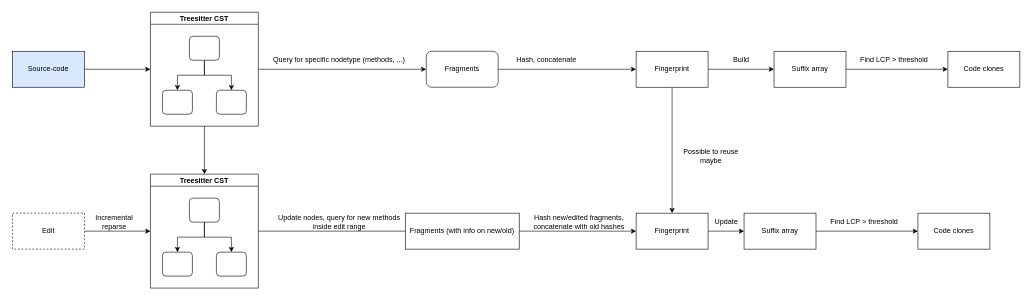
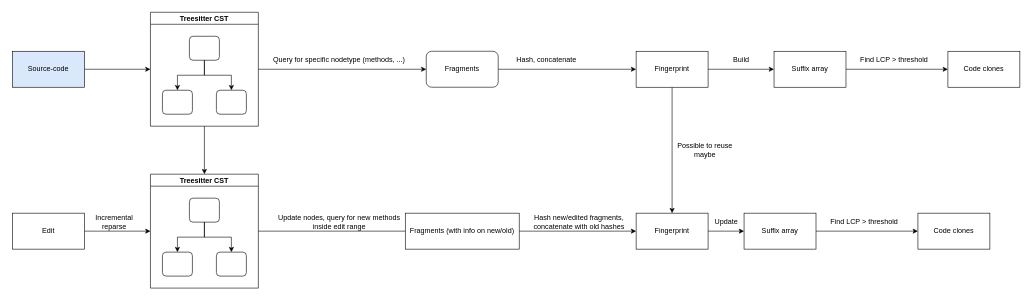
node "Possible to reuse maybe": moved (711, 156) -> (705, 150)
node "Edit": style dashed -> solid
